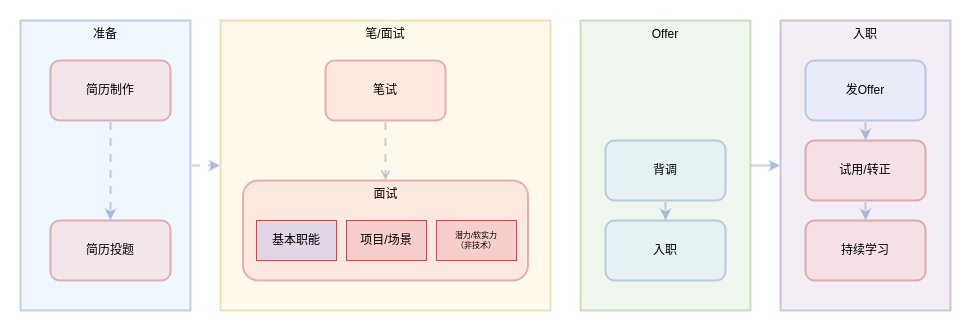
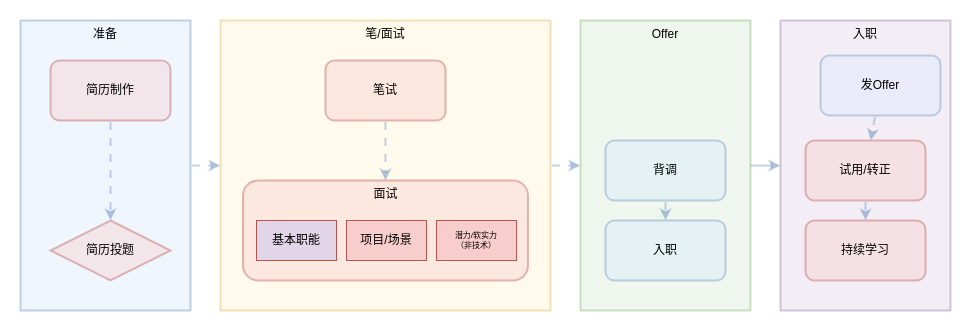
node "发Offer": moved (866, 91) -> (881, 86)
edge "笔/面试" -> "Offer": added
edge "笔试" -> "面试": arrowhead open -> classic
node "简历投题": shape rounded rectangle -> diamond
